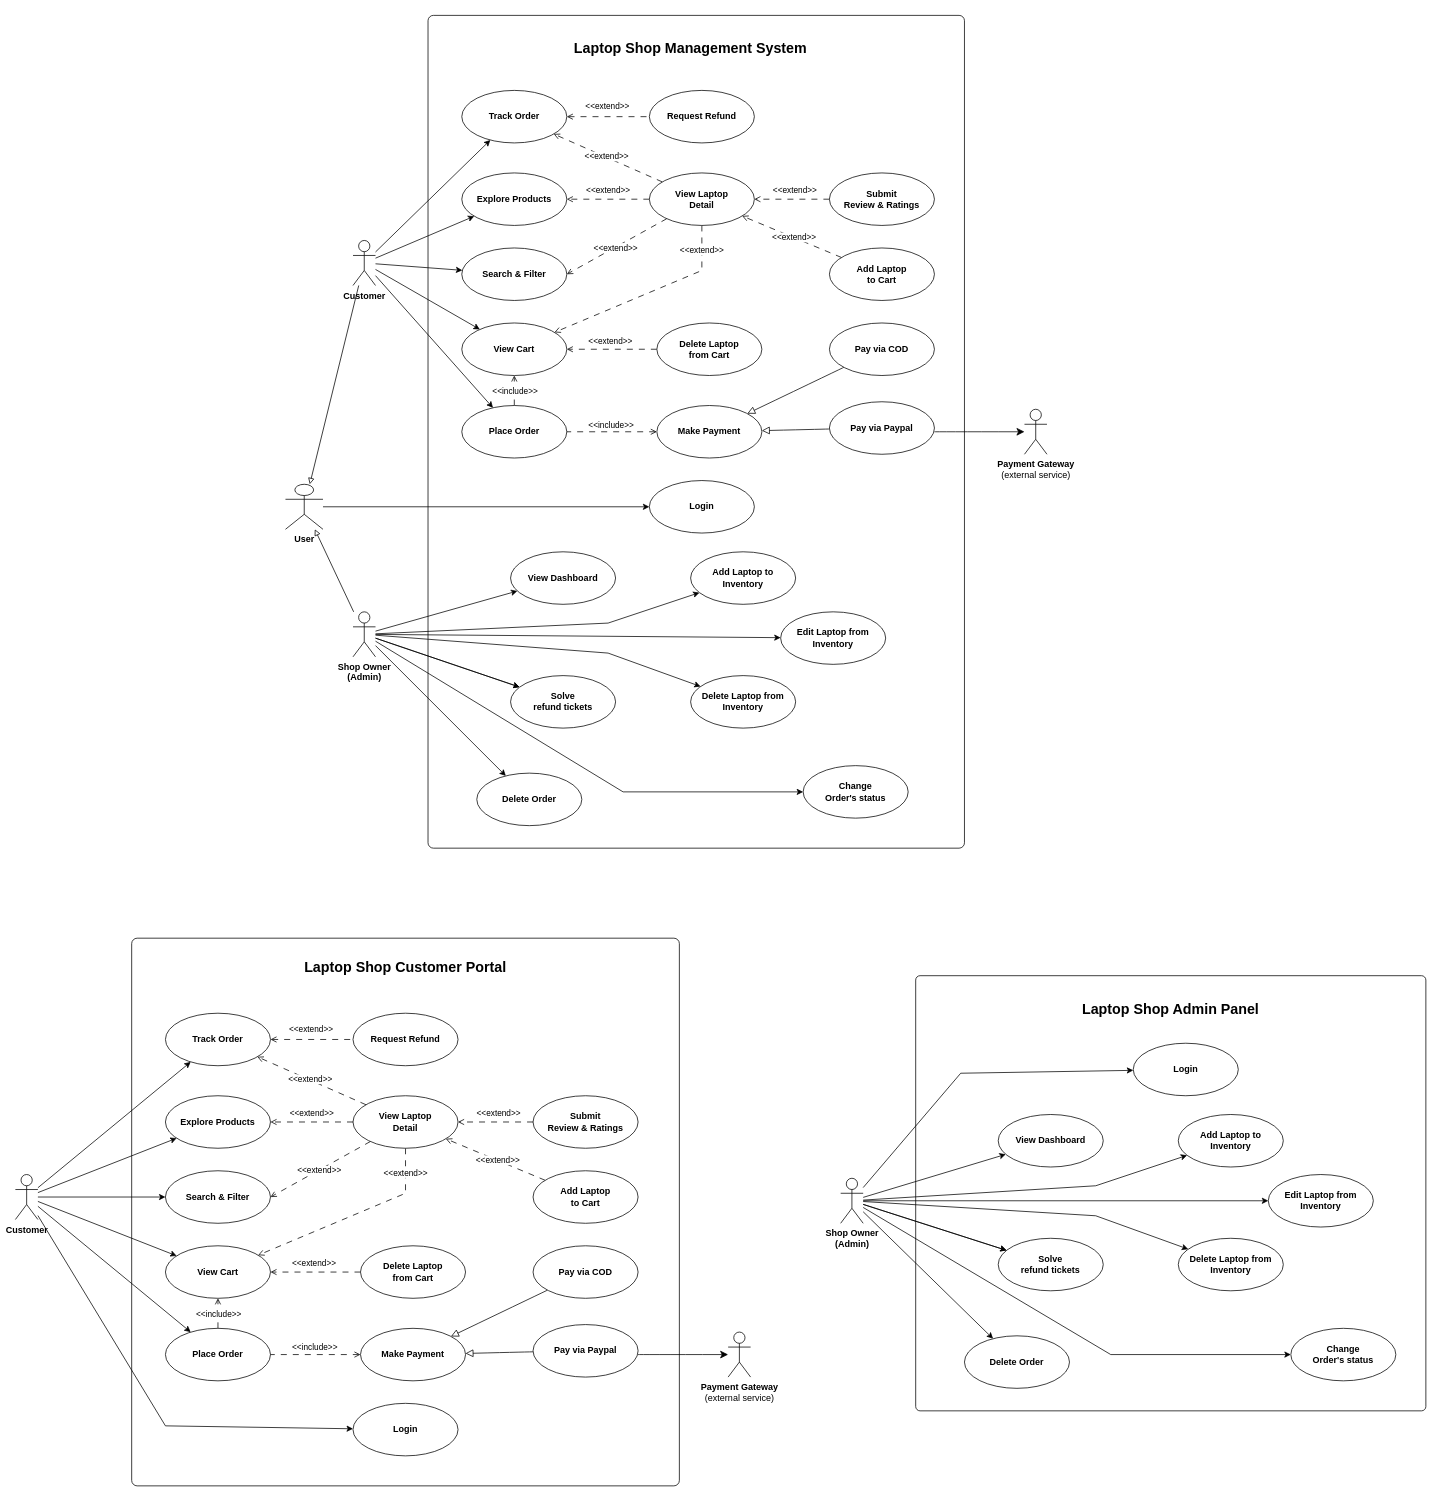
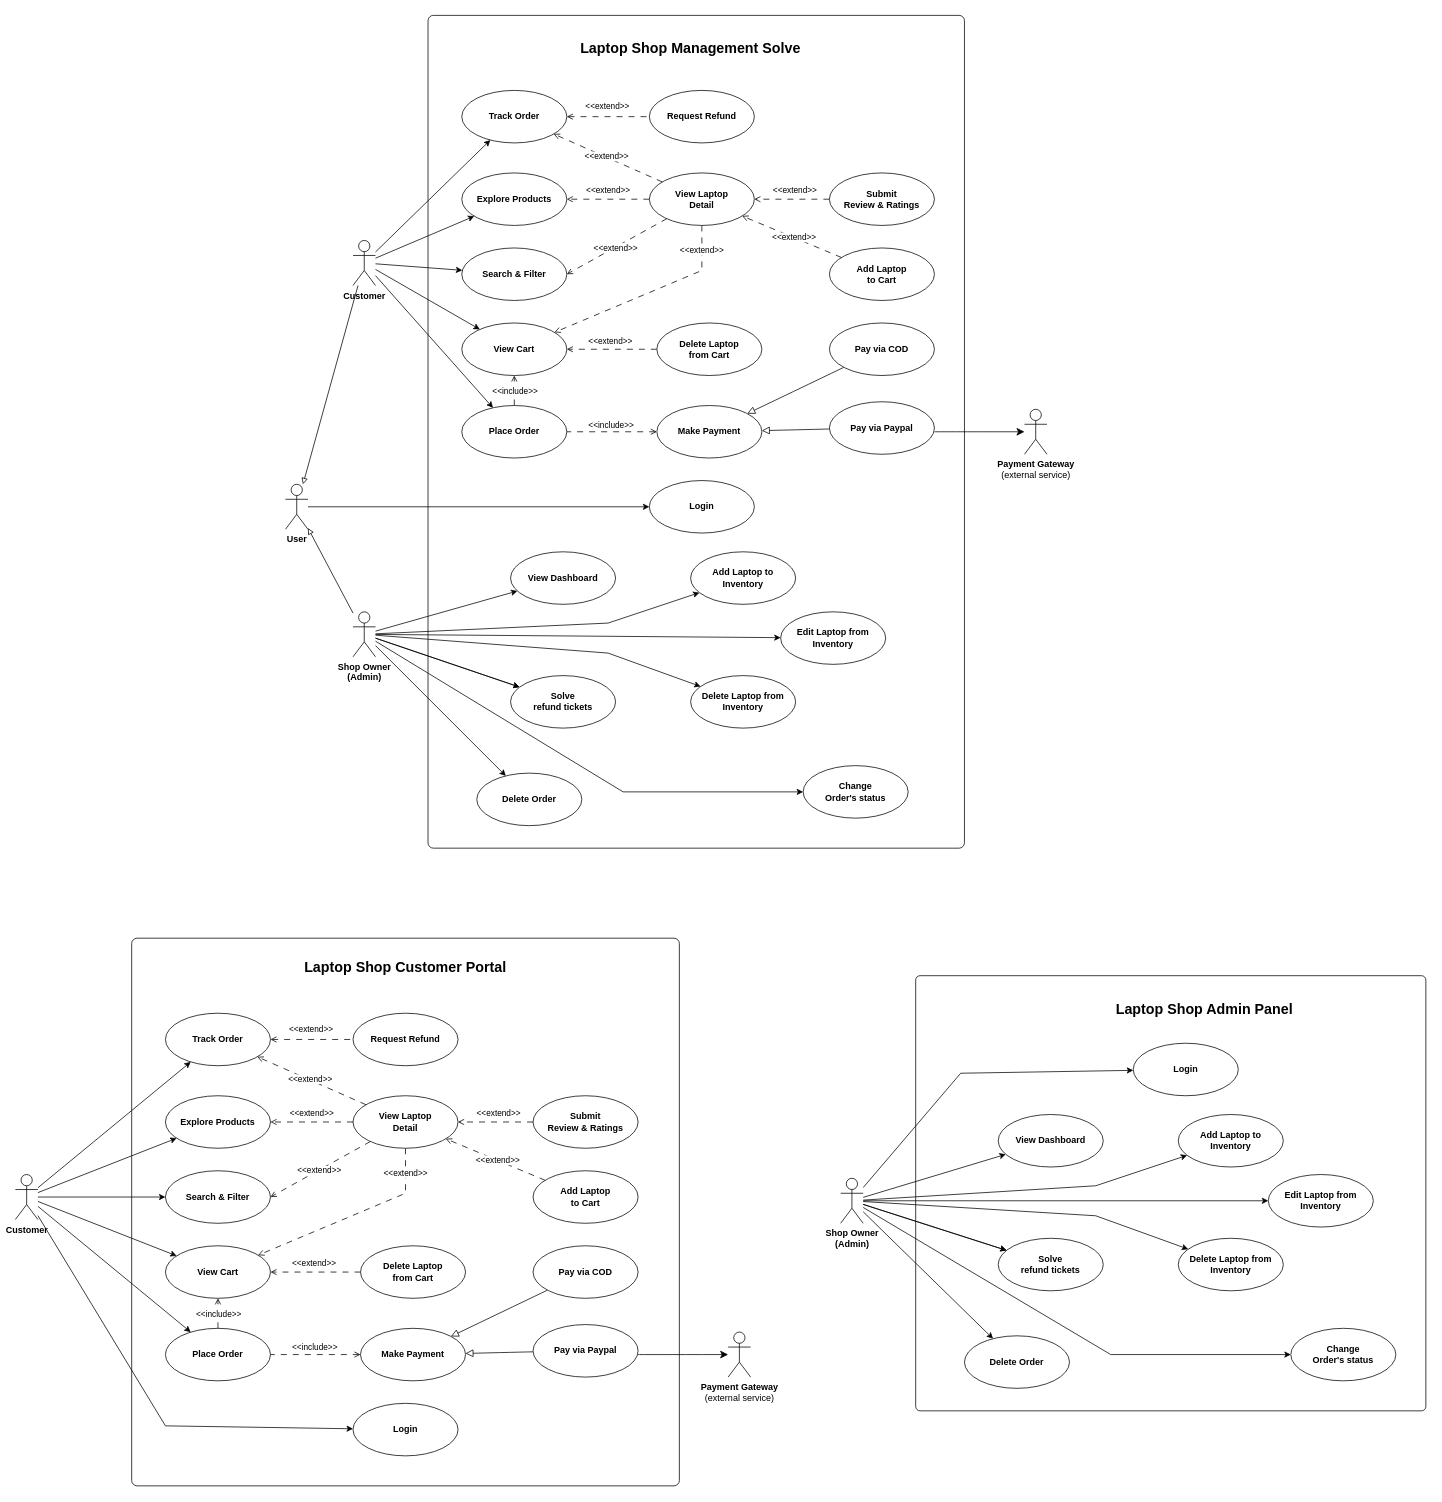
node "Laptop Shop Management System": label "Laptop Shop Management System" -> "Laptop Shop Management Solve"
node "User": size 38x45 -> 23x45
node "Laptop Shop Admin Panel": moved (1170, 1009) -> (1204, 1009)
